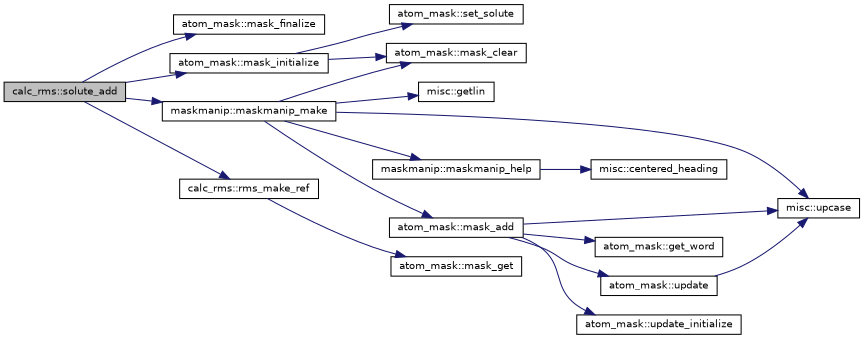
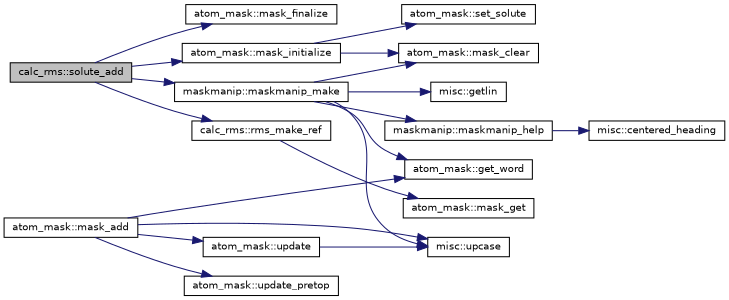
edge "maskmanip::maskmanip_make" -> "atom_mask::mask_add": now "maskmanip::maskmanip_make" -> "atom_mask::get_word"
node "atom_mask::update_initialize": label "atom_mask::update_initialize" -> "atom_mask::update_pretop"
